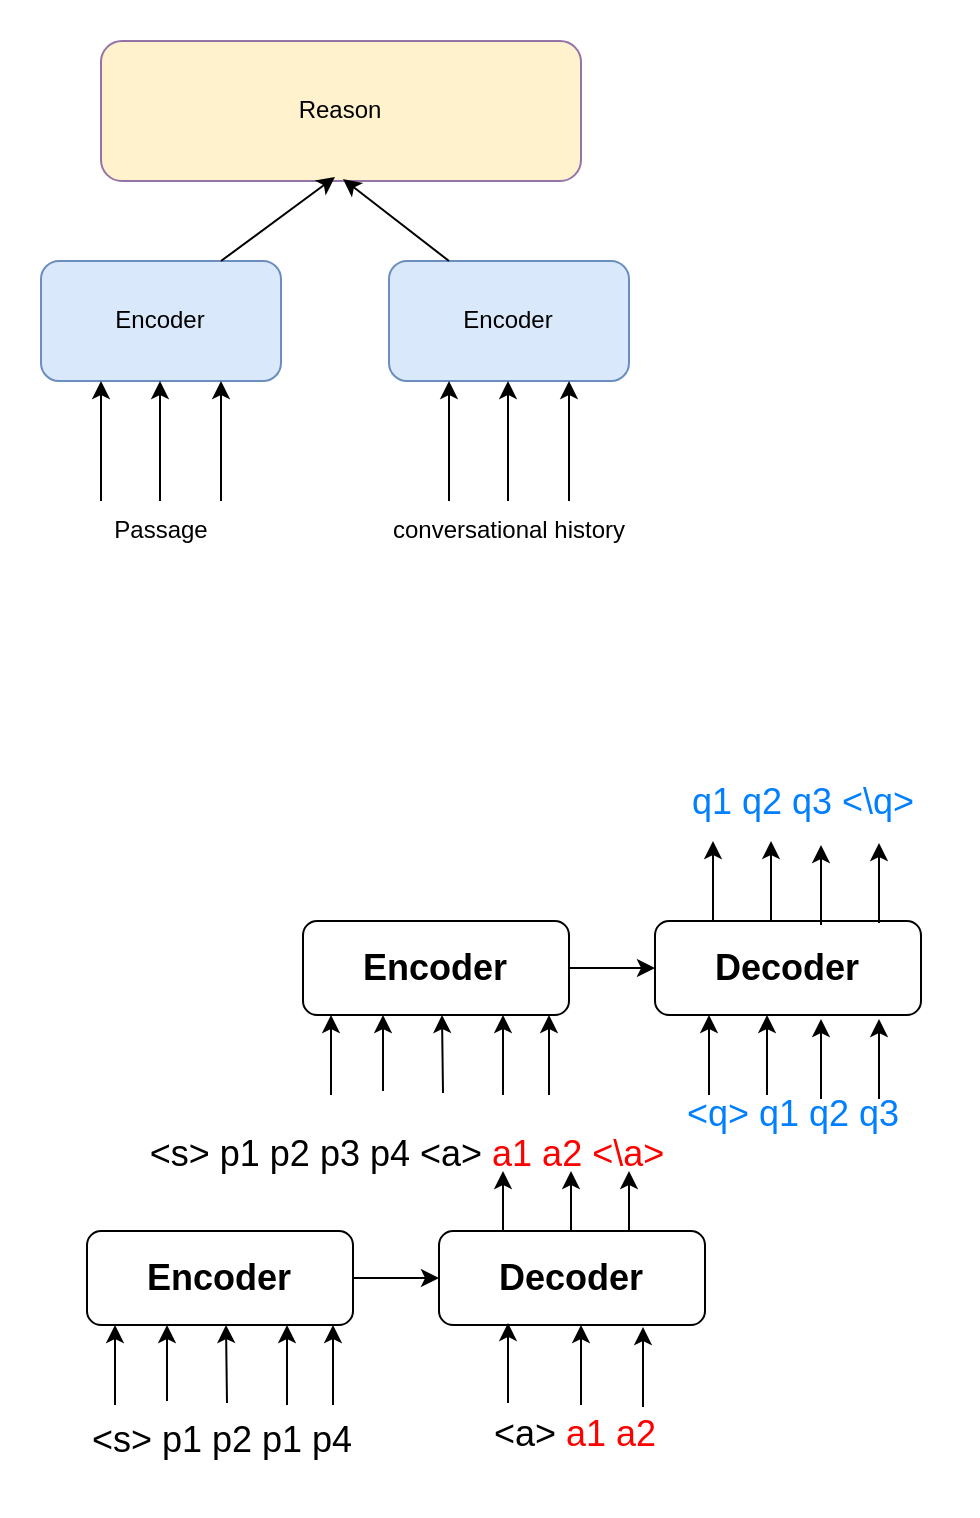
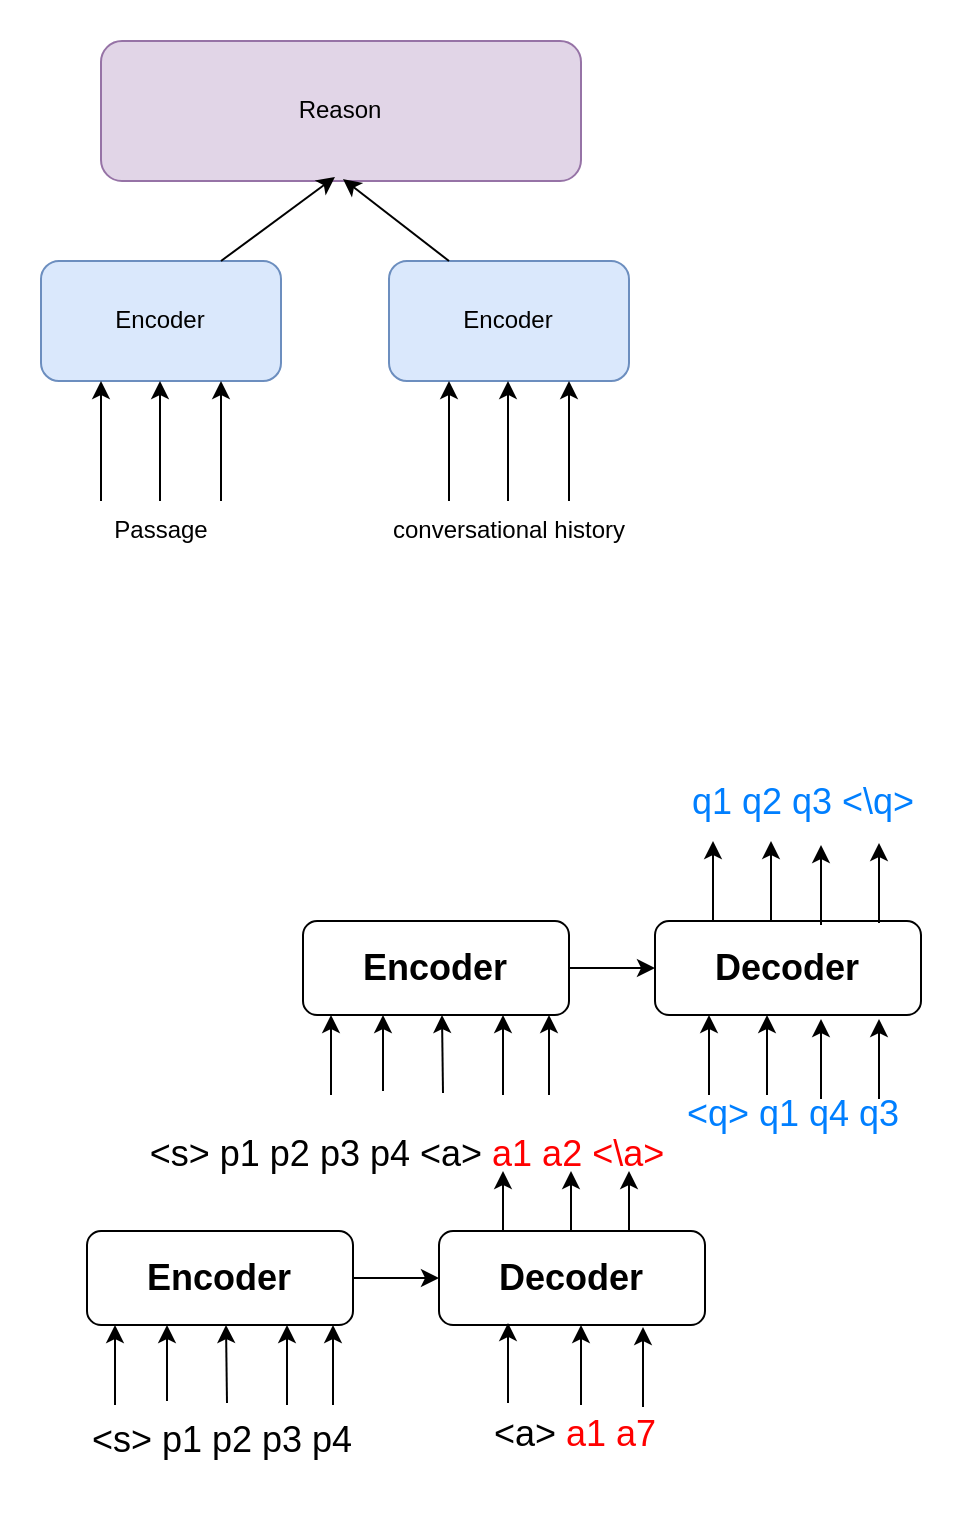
node "Reason": fillcolor #fff2cc -> #e1d5e7
node "<q> q1 q2 q3": label "<q> q1 q2 q3" -> "<q> q1 q4 q3"
node "<a> a1 a2": label "<a> a1 a2" -> "<a> a1 a7"
node "<s> p1 p2 p1 p4": label "<s> p1 p2 p1 p4" -> "<s> p1 p2 p3 p4"
